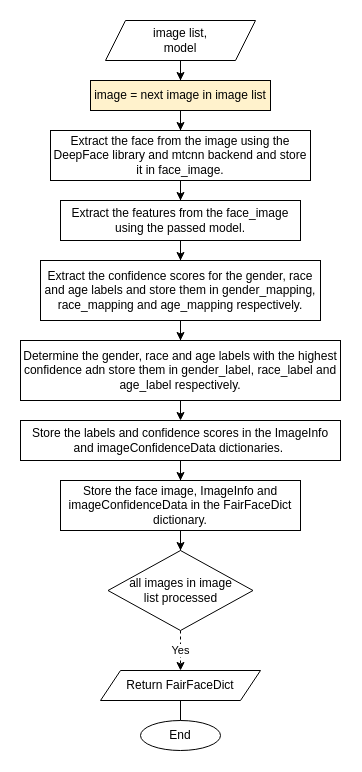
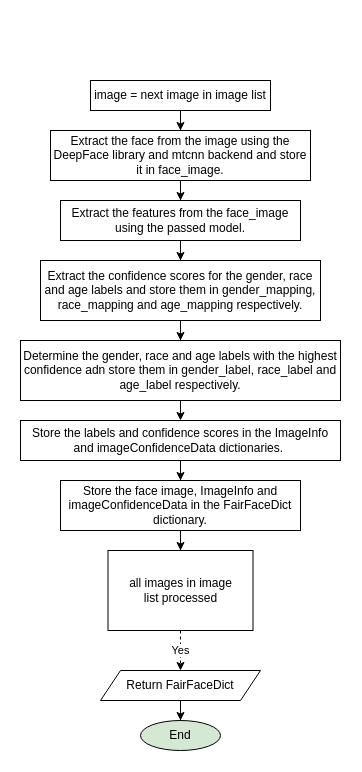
node "image list, model": removed
edge "image list, model" -> "image = next image in image list": removed
node "image = next image in image list": fillcolor #fff2cc -> #ffffff
node "all images in image list processed": shape diamond -> rectangle
edge "Return FairFaceDict" -- "End": arrowhead none -> classic
node "End": fillcolor #ffffff -> #d5e8d4
